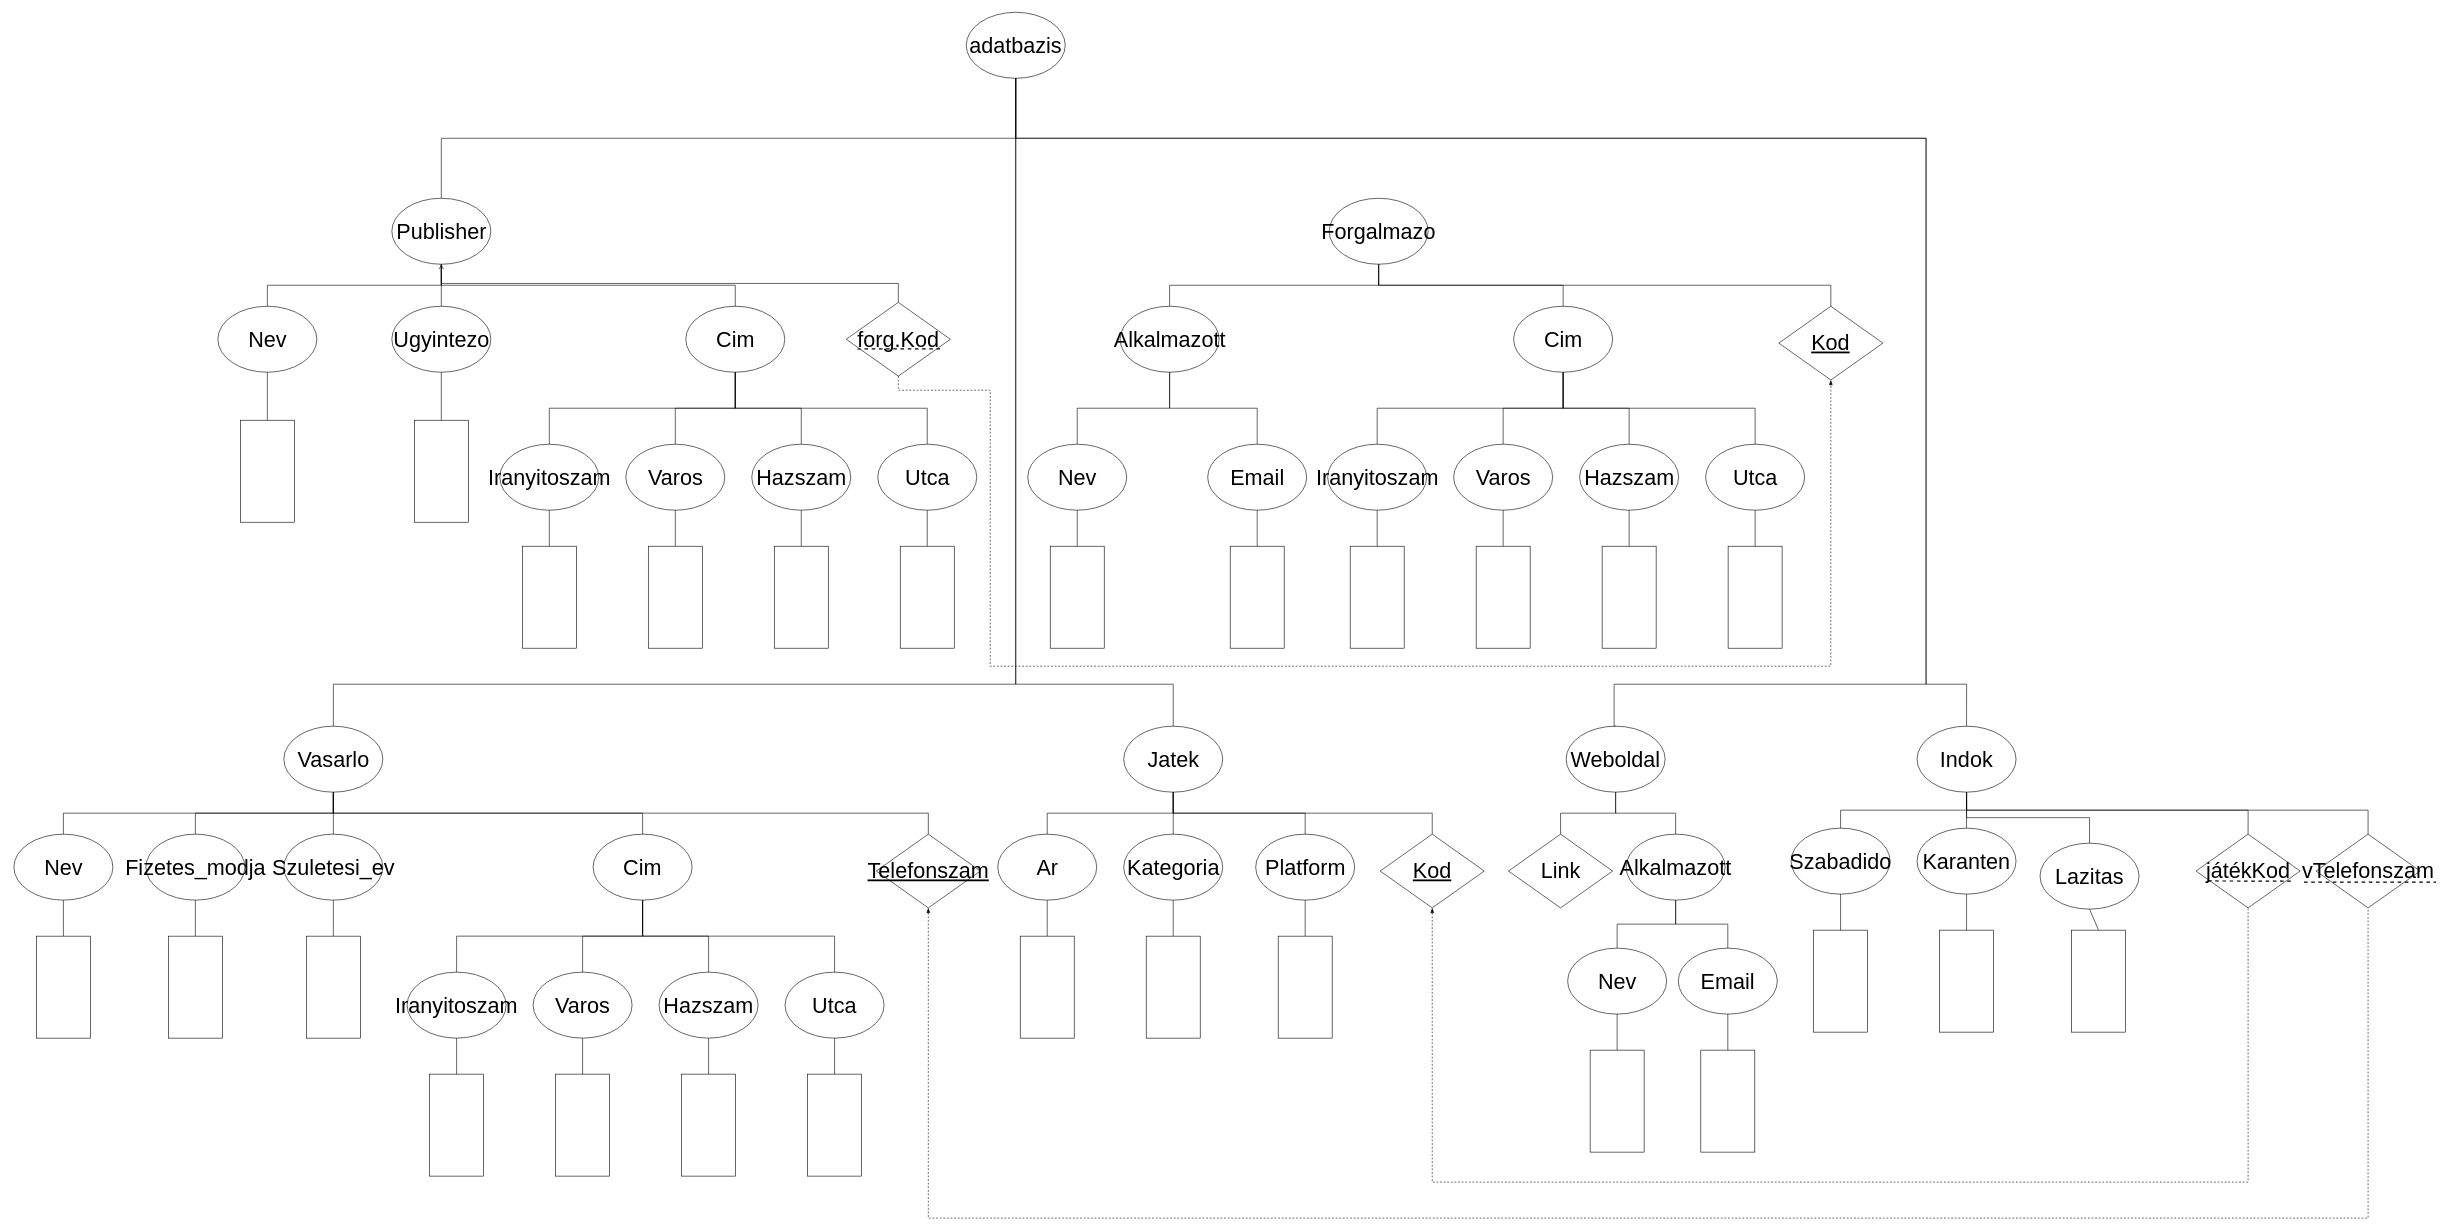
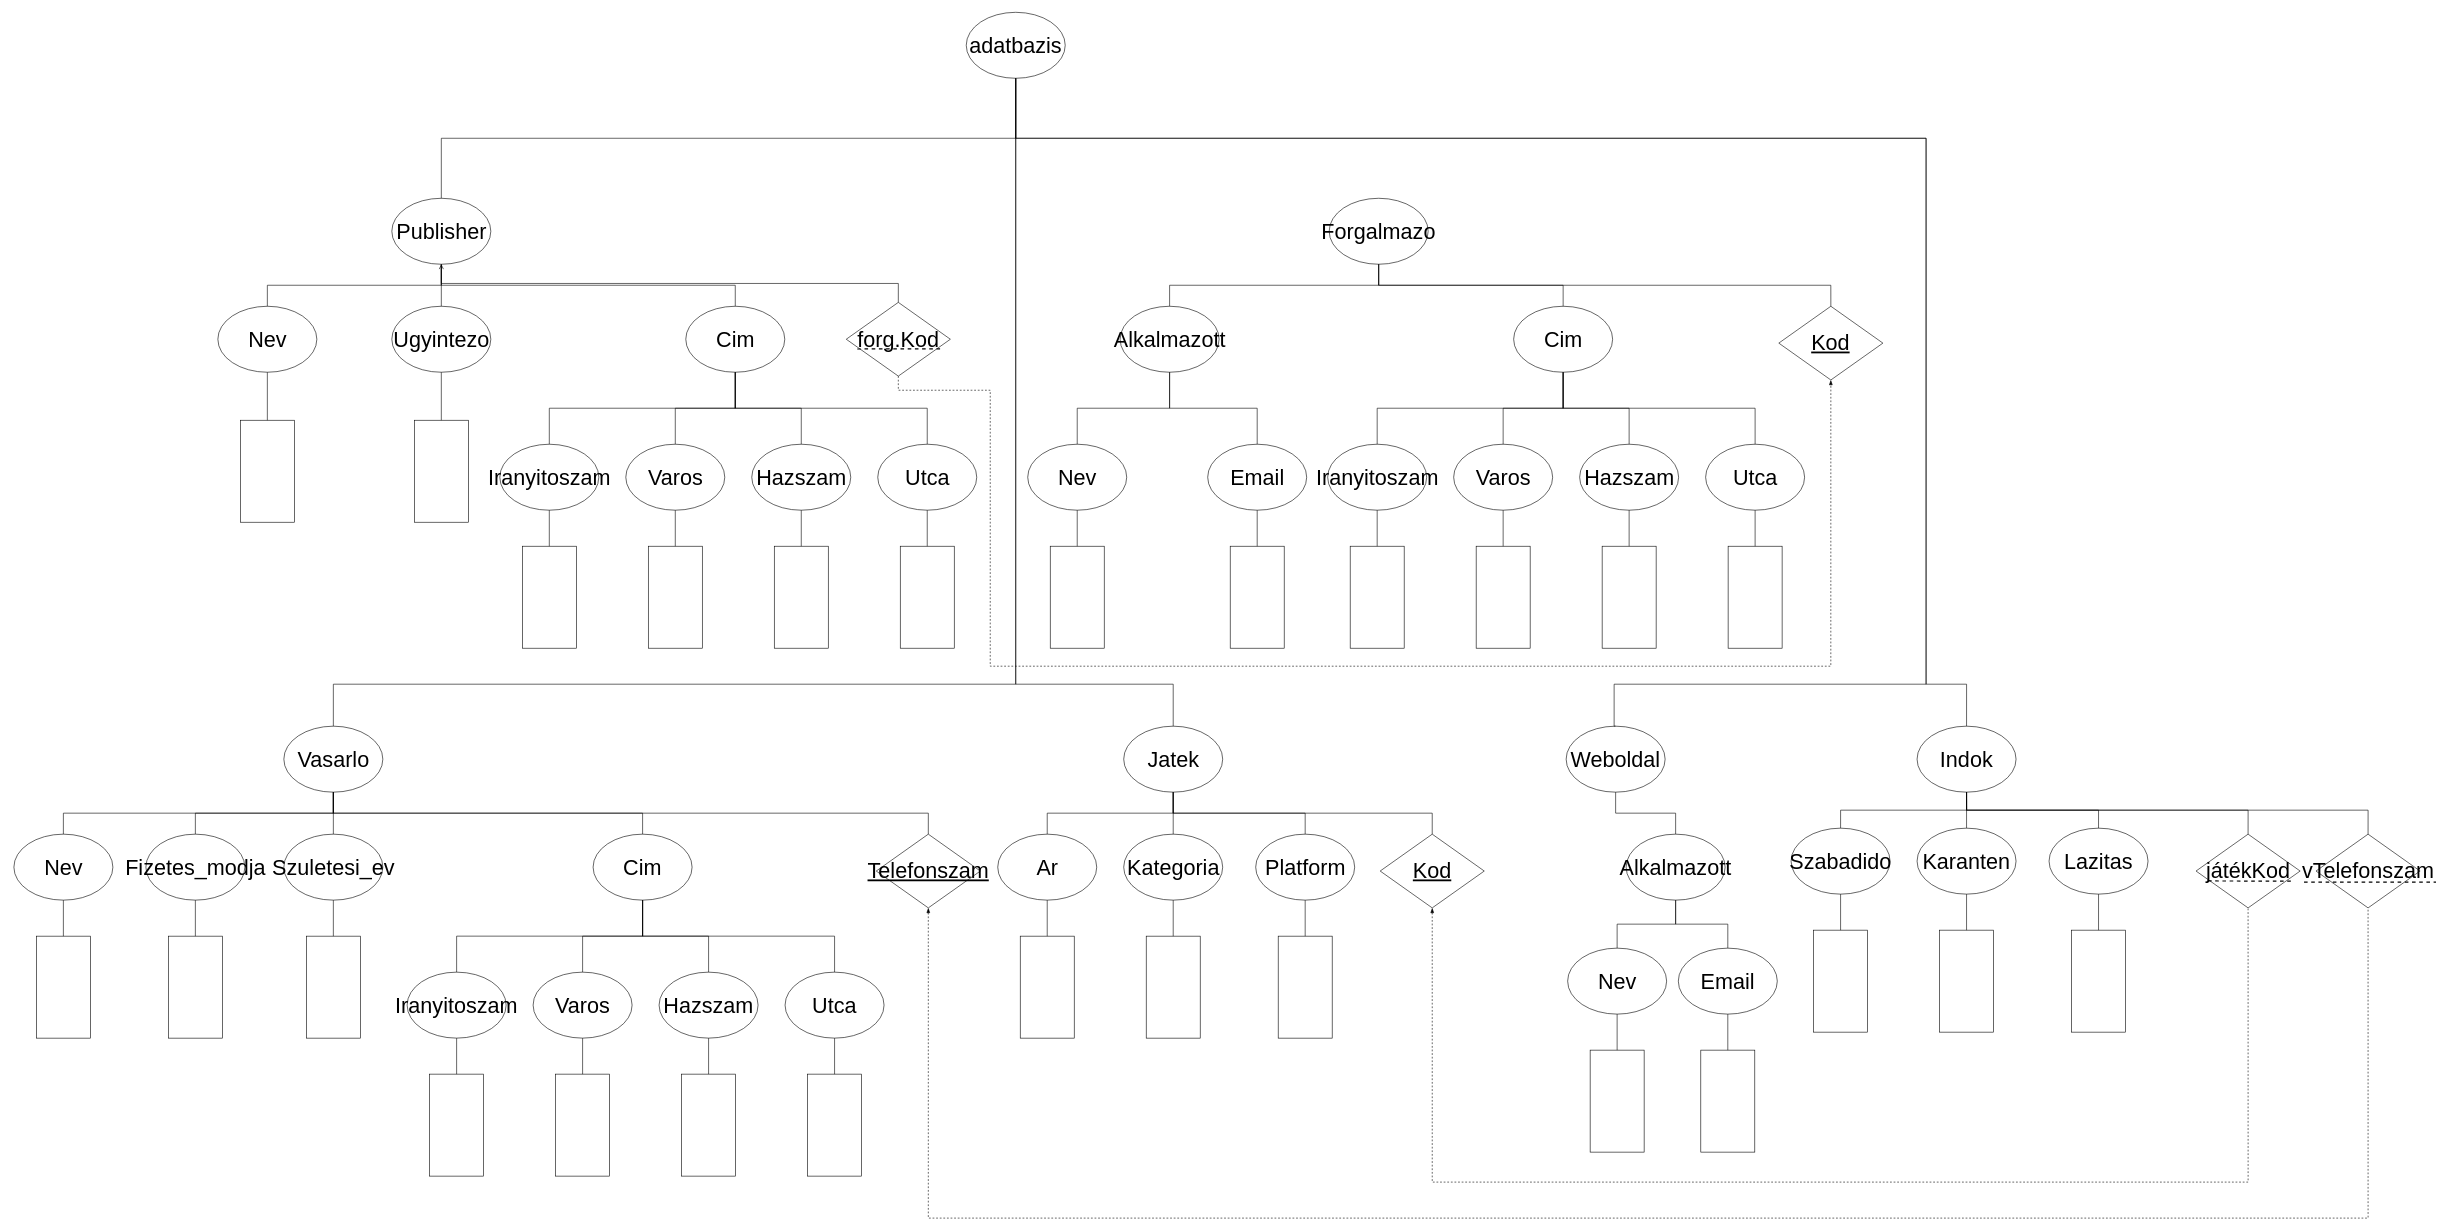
edge "Weboldal" -- "Link": removed
node "Link": removed
node "Lazitas": moved (2090, 876) -> (2099, 861)
